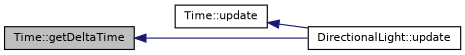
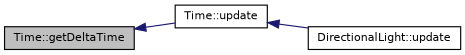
edge "DirectionalLight::update" -> "Time::getDeltaTime": now "Time::update" -> "Time::getDeltaTime"
